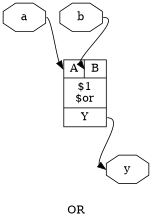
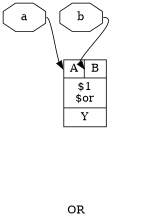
node "y": removed
